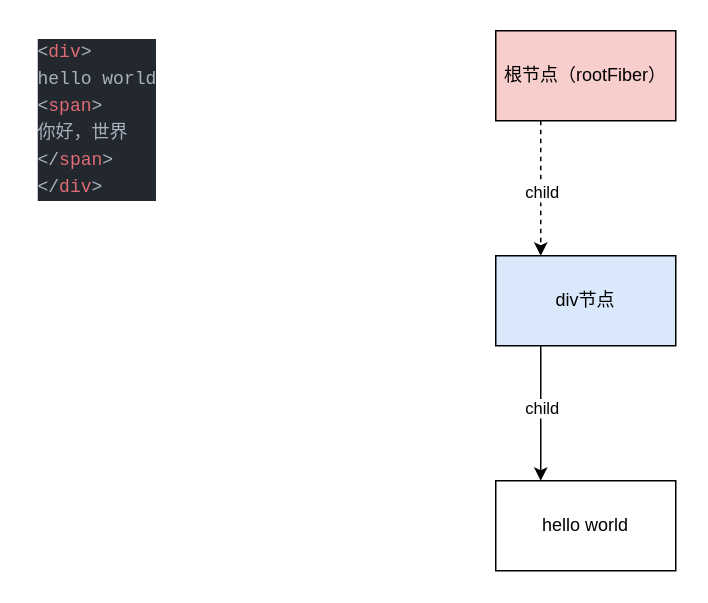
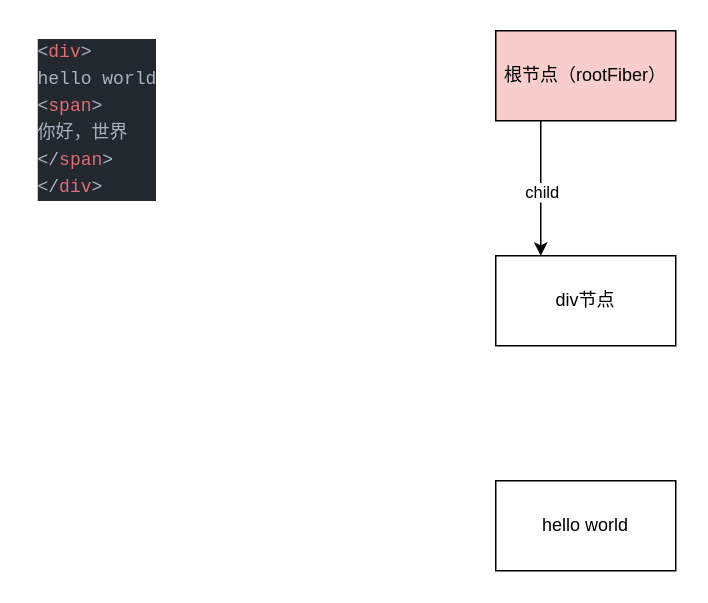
edge "根节点（rootFiber）" -> "div节点": style dashed -> solid
node "div节点": fillcolor #dae8fc -> #ffffff
edge "div节点" -> "hello world": removed, label "child"
